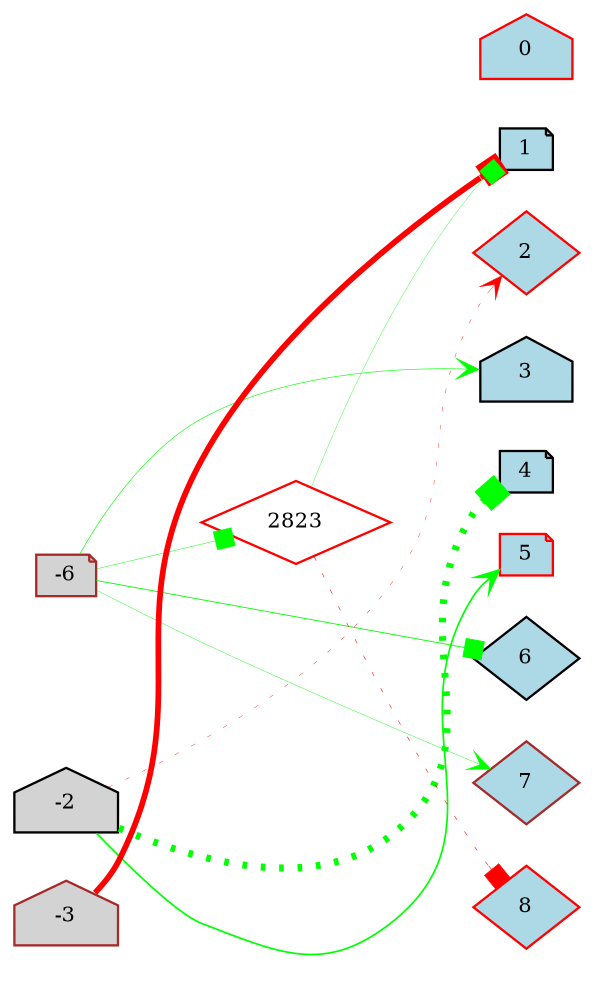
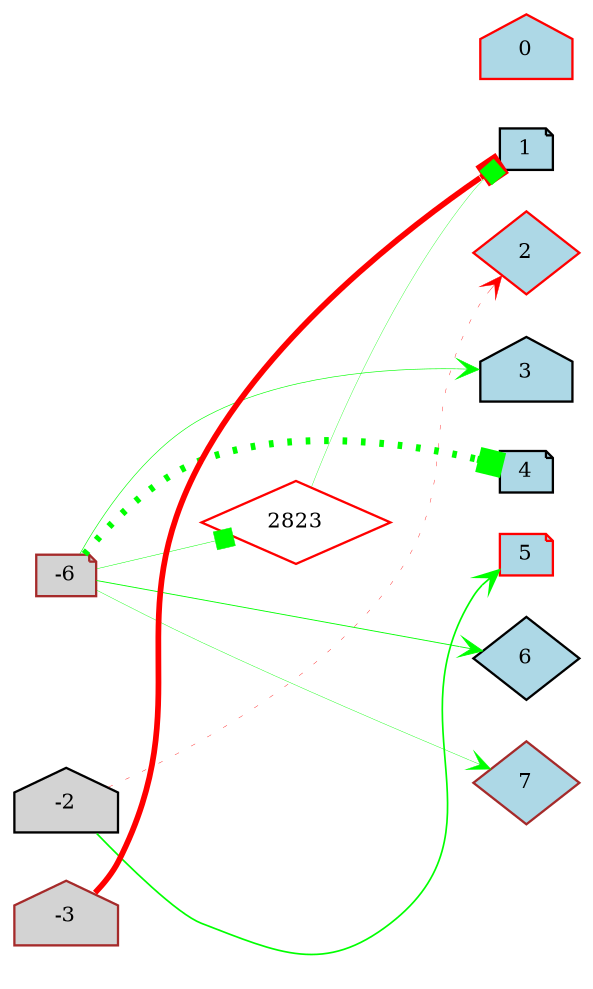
edge "-6" -> "6": arrowhead box -> vee
edge "-2" -> "4": now "-6" -> "4"
node "8": removed
